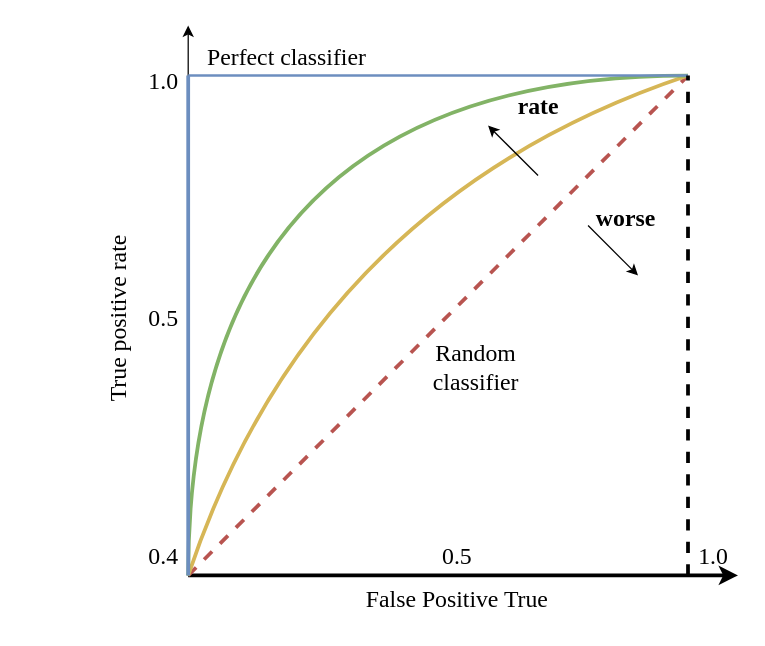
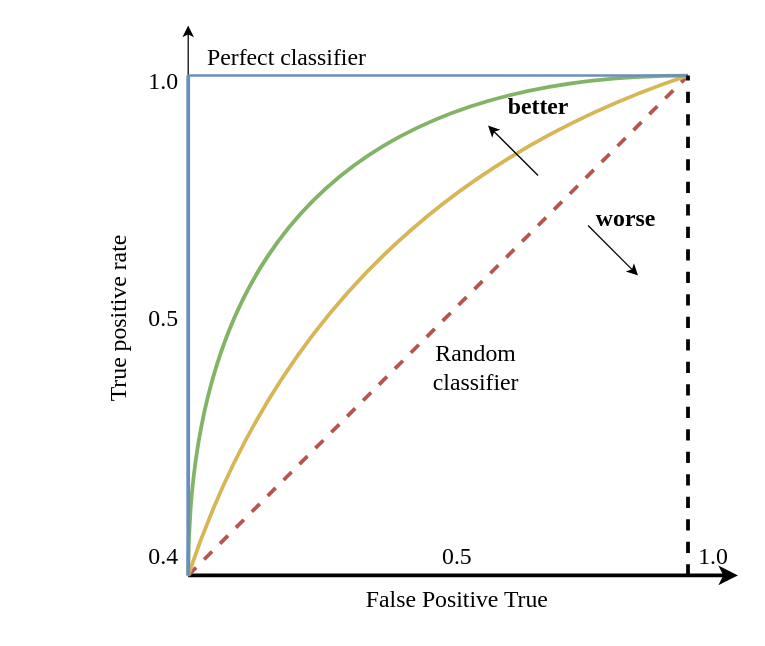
node "rate": label "rate" -> "better"
